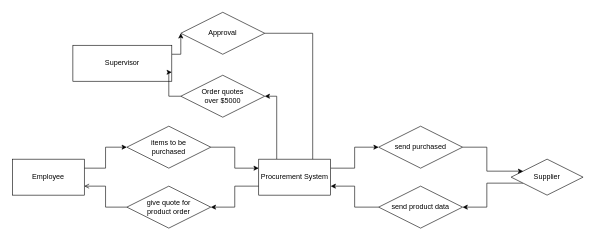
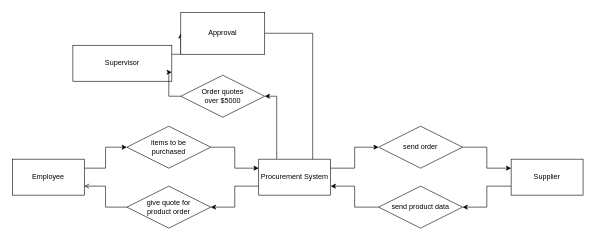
node "Approval": shape diamond -> rectangle
node "send purchased": label "send purchased" -> "send order"
node "Supplier": shape diamond -> rectangle
